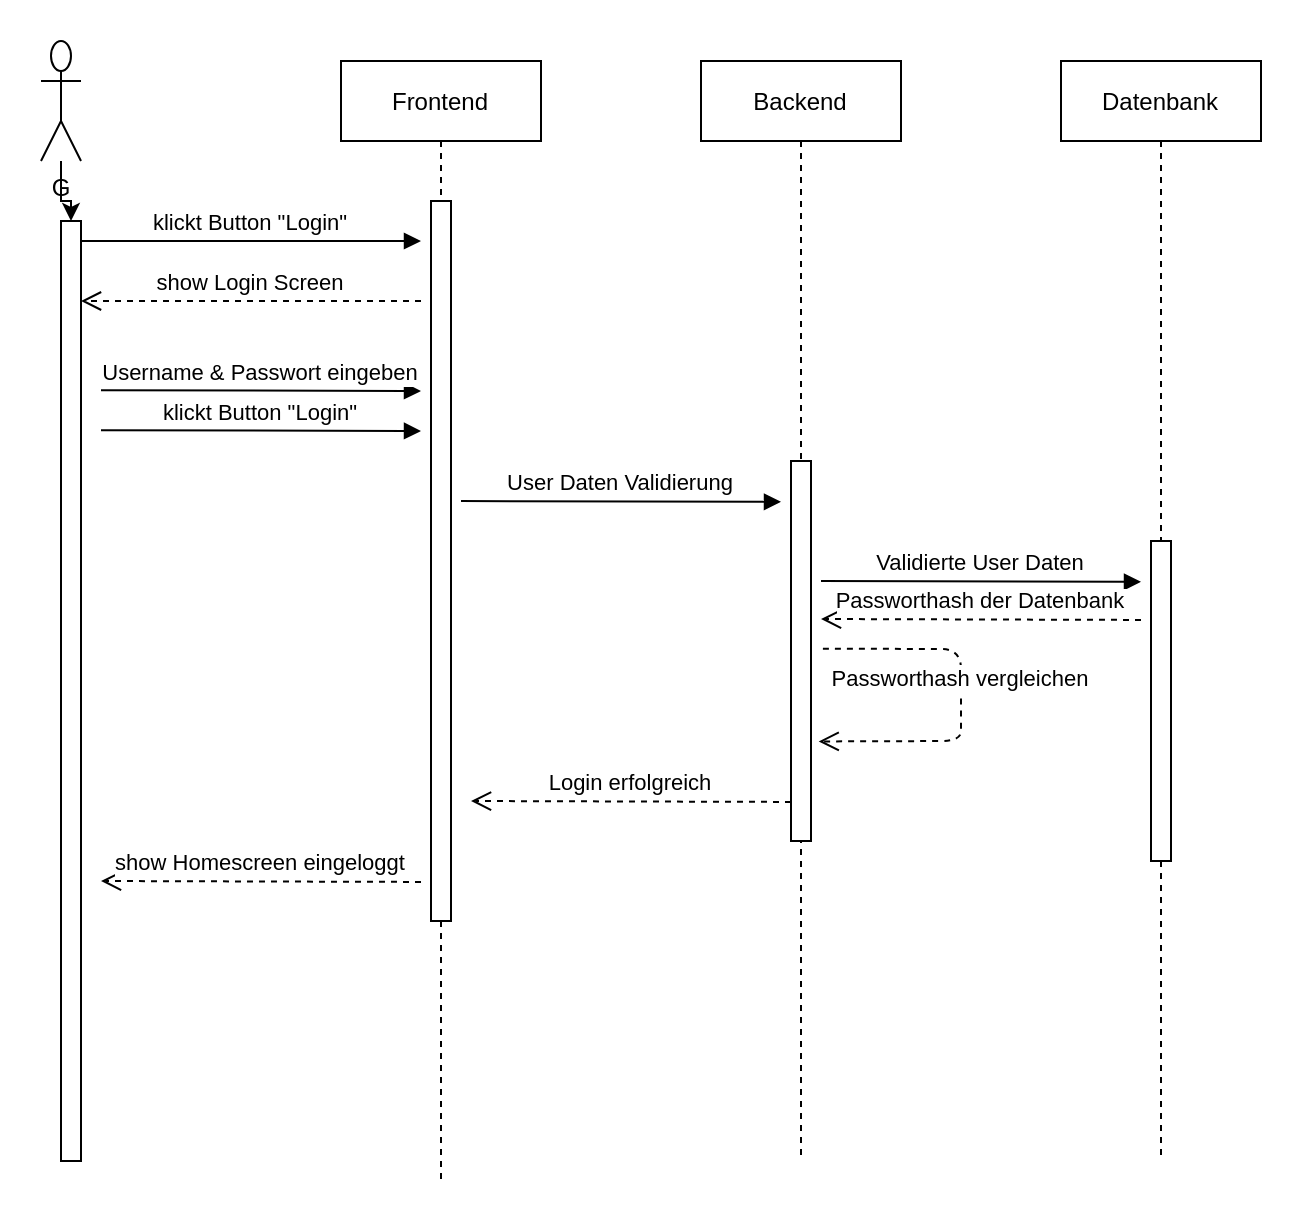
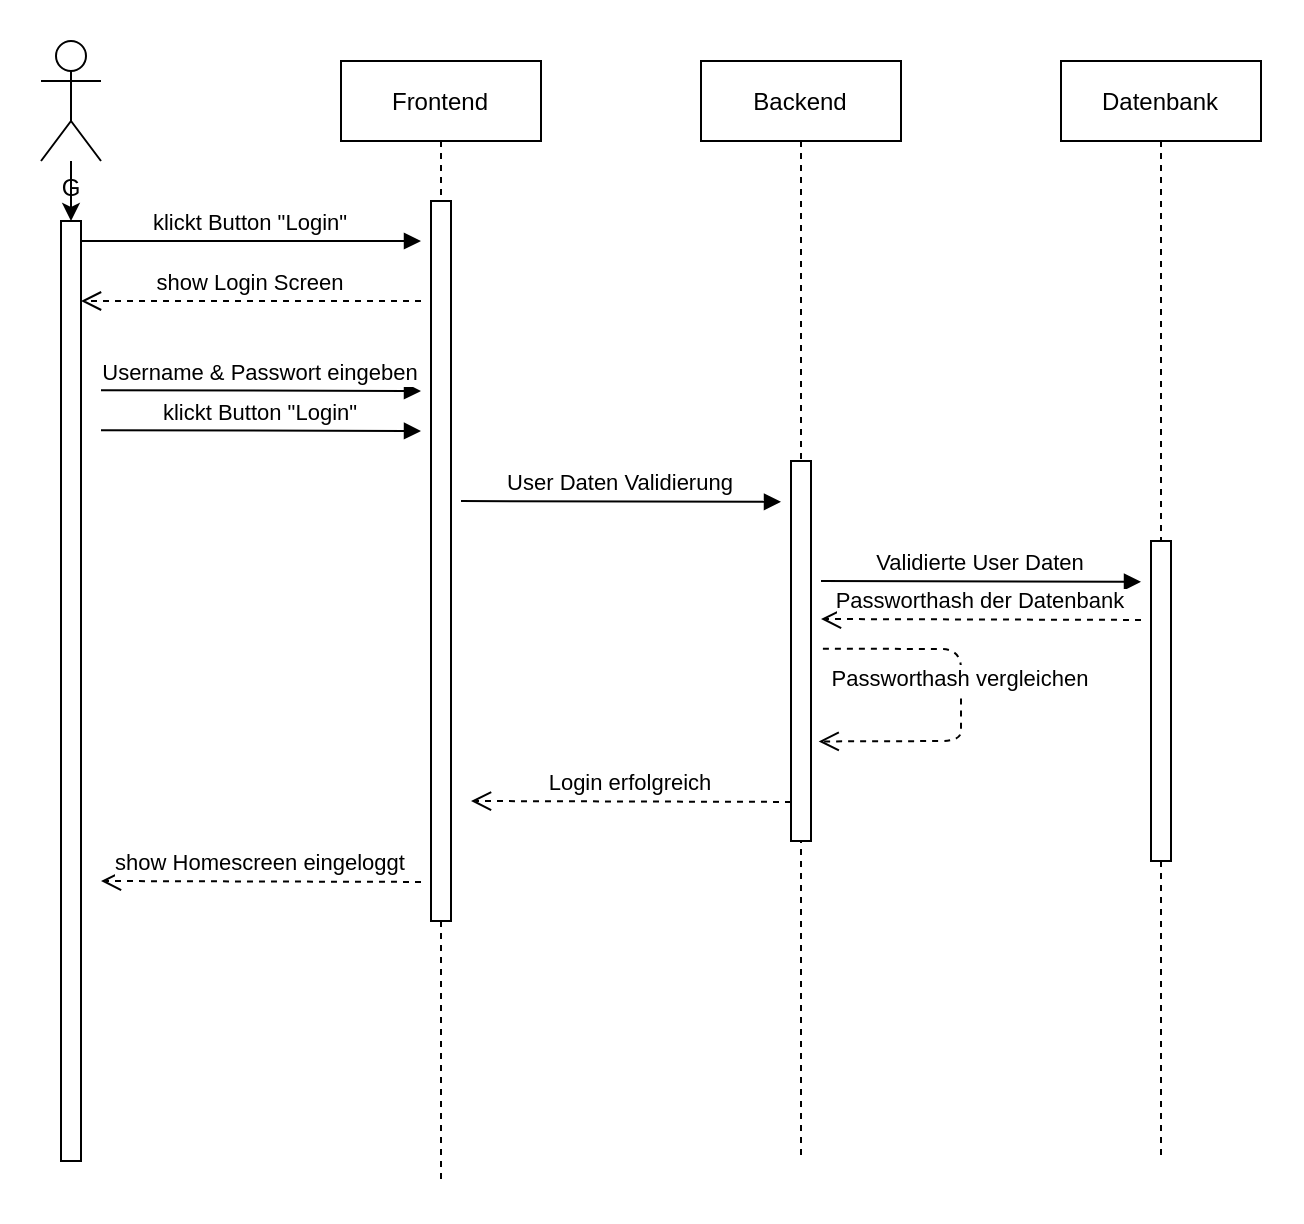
node "G": size 40x120 -> 60x120
